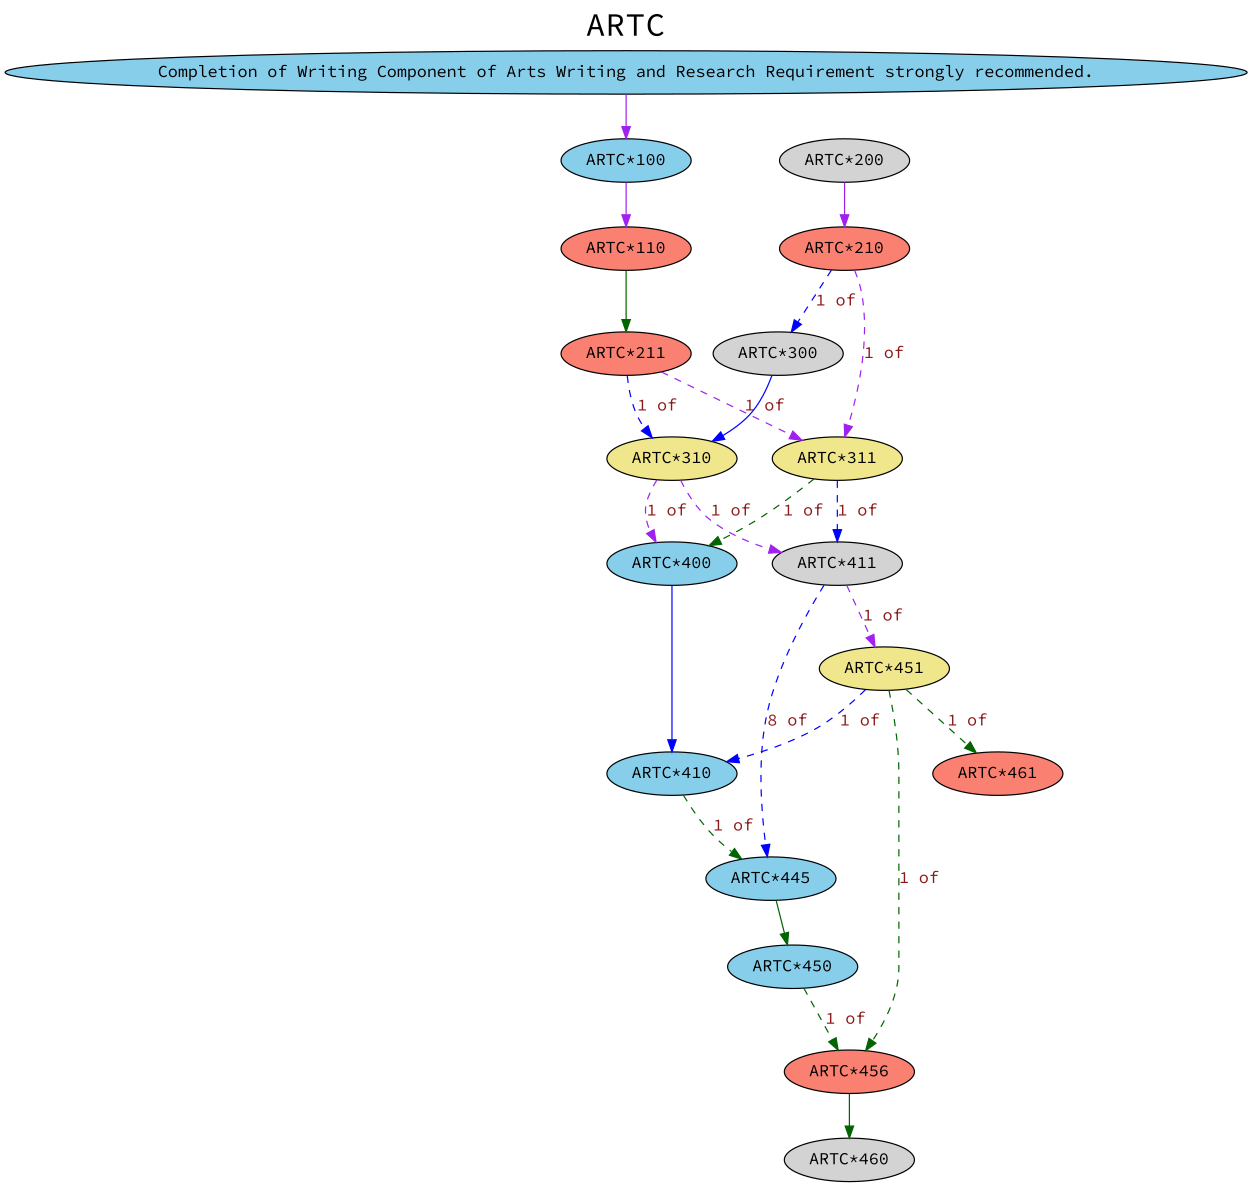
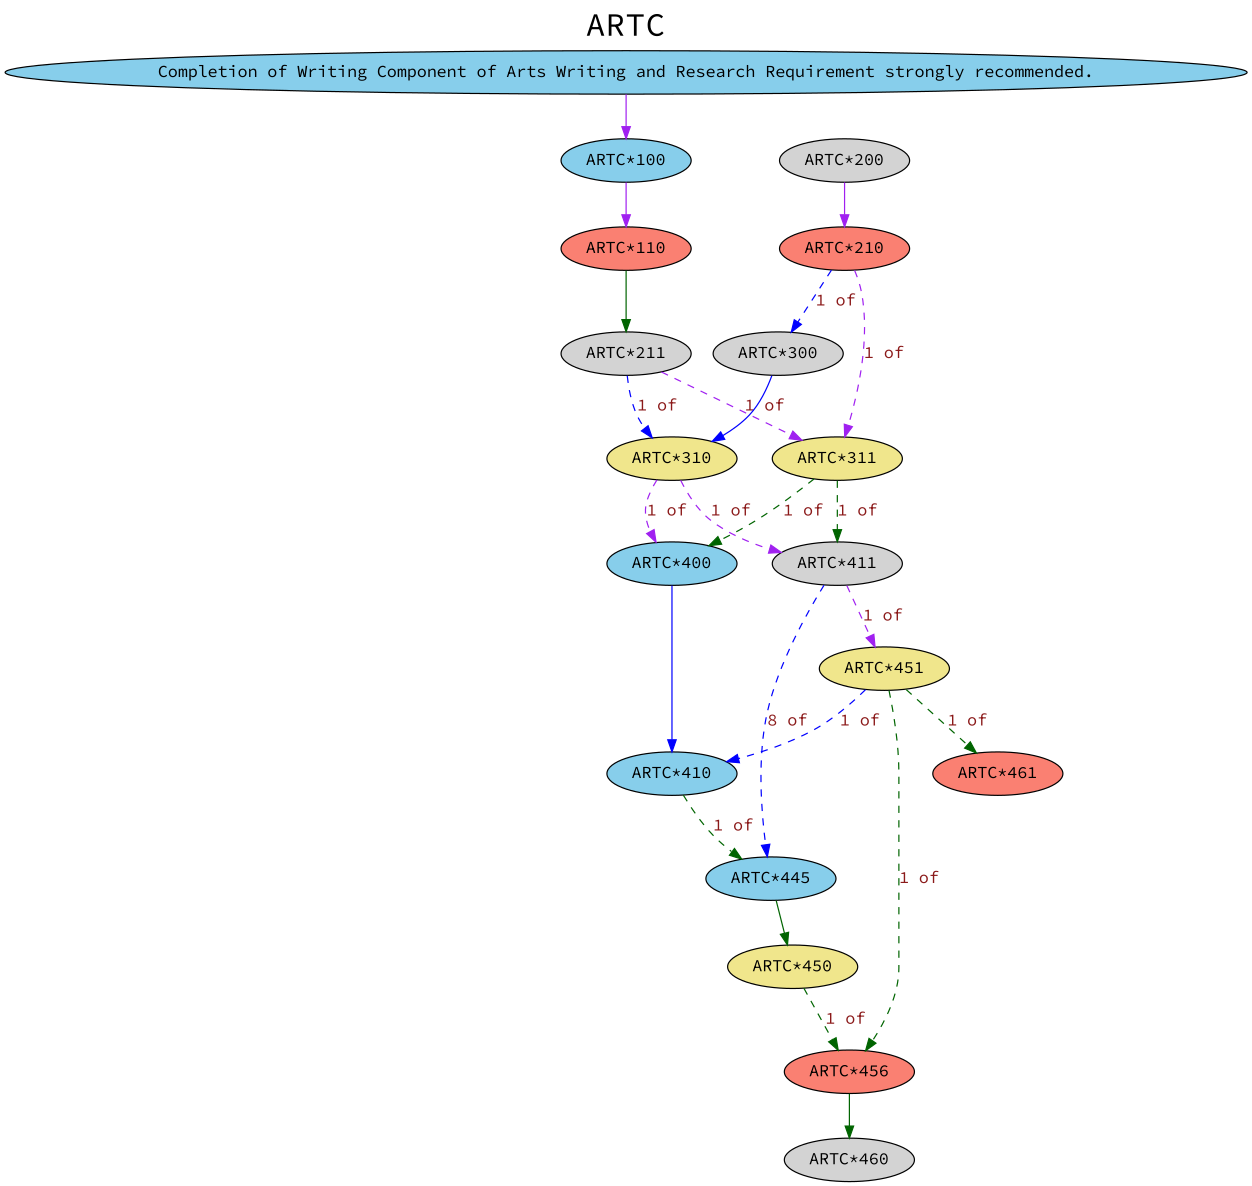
node "ARTC*211": fillcolor salmon -> lightgrey
edge "ARTC*311" -> "ARTC*411": color blue -> darkgreen
node "ARTC*450": fillcolor skyblue -> khaki
